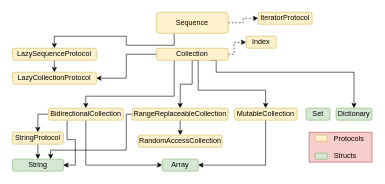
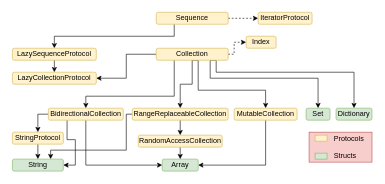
node "Sequence": size 72x21 -> 72x12
edge "Collection" -> "Set": added
edge "RandomAccessCollection" -> "Array": added
